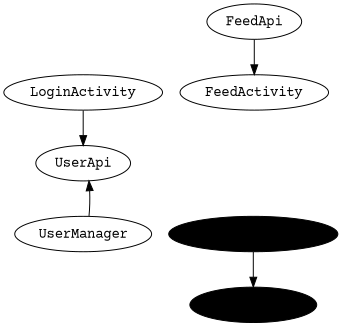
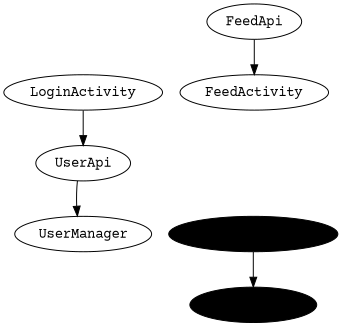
edge "UserManager" -> "UserApi": reversed
